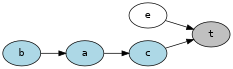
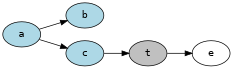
edge "e" -> "t": reversed
edge "b" -> "a": reversed
